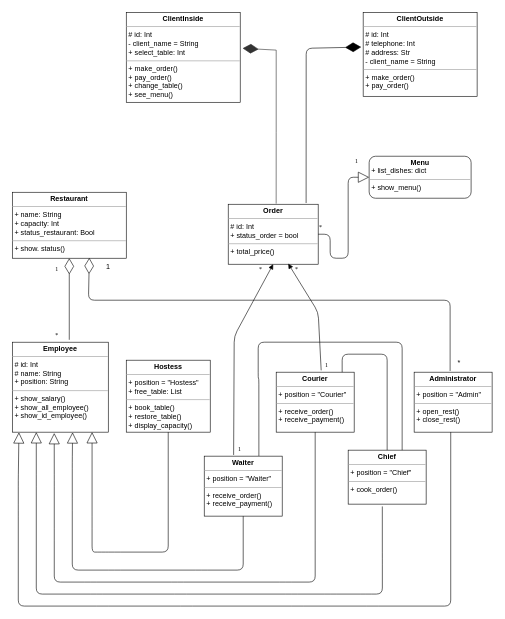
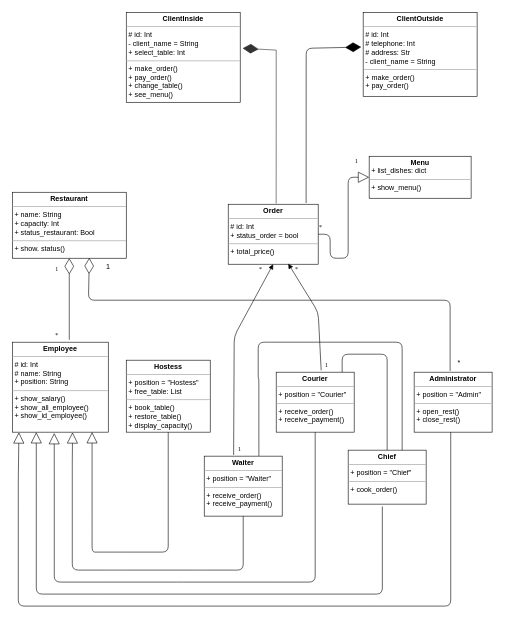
node "Menu + list_dishes: dict + show_menu()": shape rounded rectangle -> rectangle
